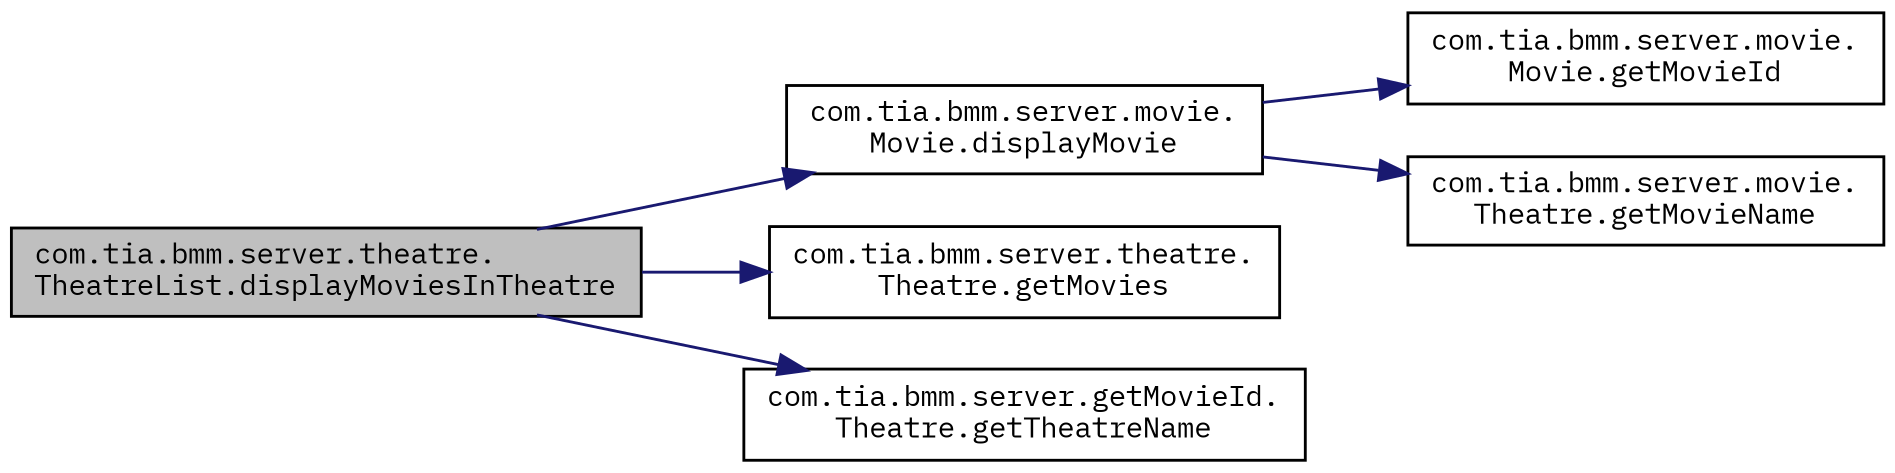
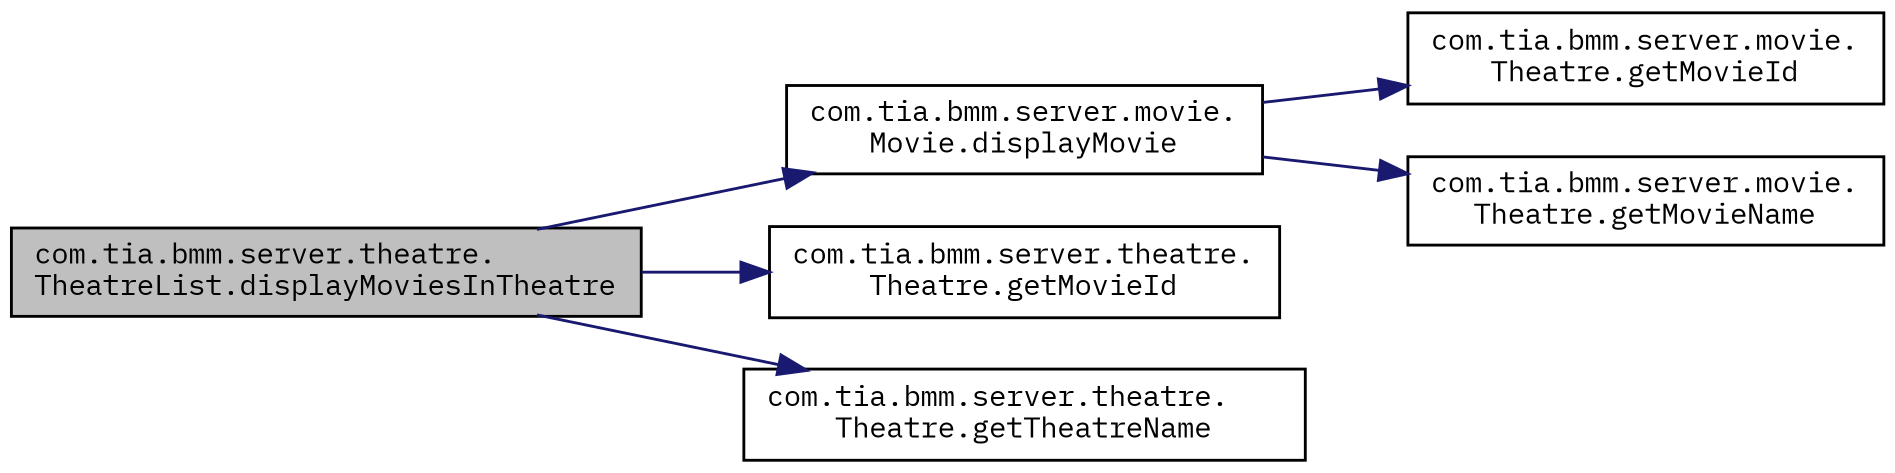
node "com.tia.bmm.server.movie. Movie.getMovieId": label "com.tia.bmm.server.movie. Movie.getMovieId" -> "com.tia.bmm.server.movie. Theatre.getMovieId"
node "com.tia.bmm.server.theatre. Theatre.getMovies": label "com.tia.bmm.server.theatre. Theatre.getMovies" -> "com.tia.bmm.server.theatre. Theatre.getMovieId"
node "com.tia.bmm.server.getMovieId. Theatre.getTheatreName": label "com.tia.bmm.server.getMovieId. Theatre.getTheatreName" -> "com.tia.bmm.server.theatre. Theatre.getTheatreName"
